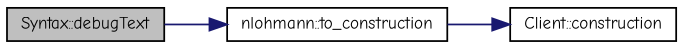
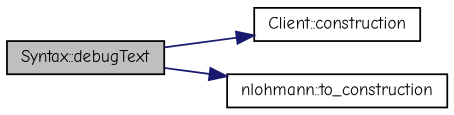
edge "nlohmann::to_construction" -> "Client::construction": now "Syntax::debugText" -> "Client::construction"
